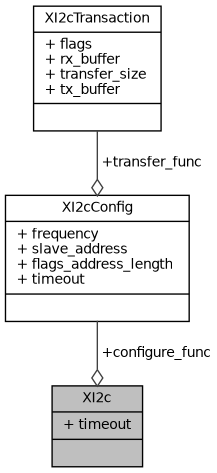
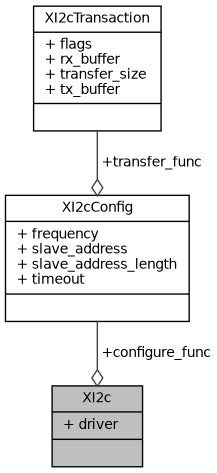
node "XI2cConfig": text "+ flags_address_length" -> "+ slave_address_length"
node "XI2c": text "+ timeout" -> "+ driver"
